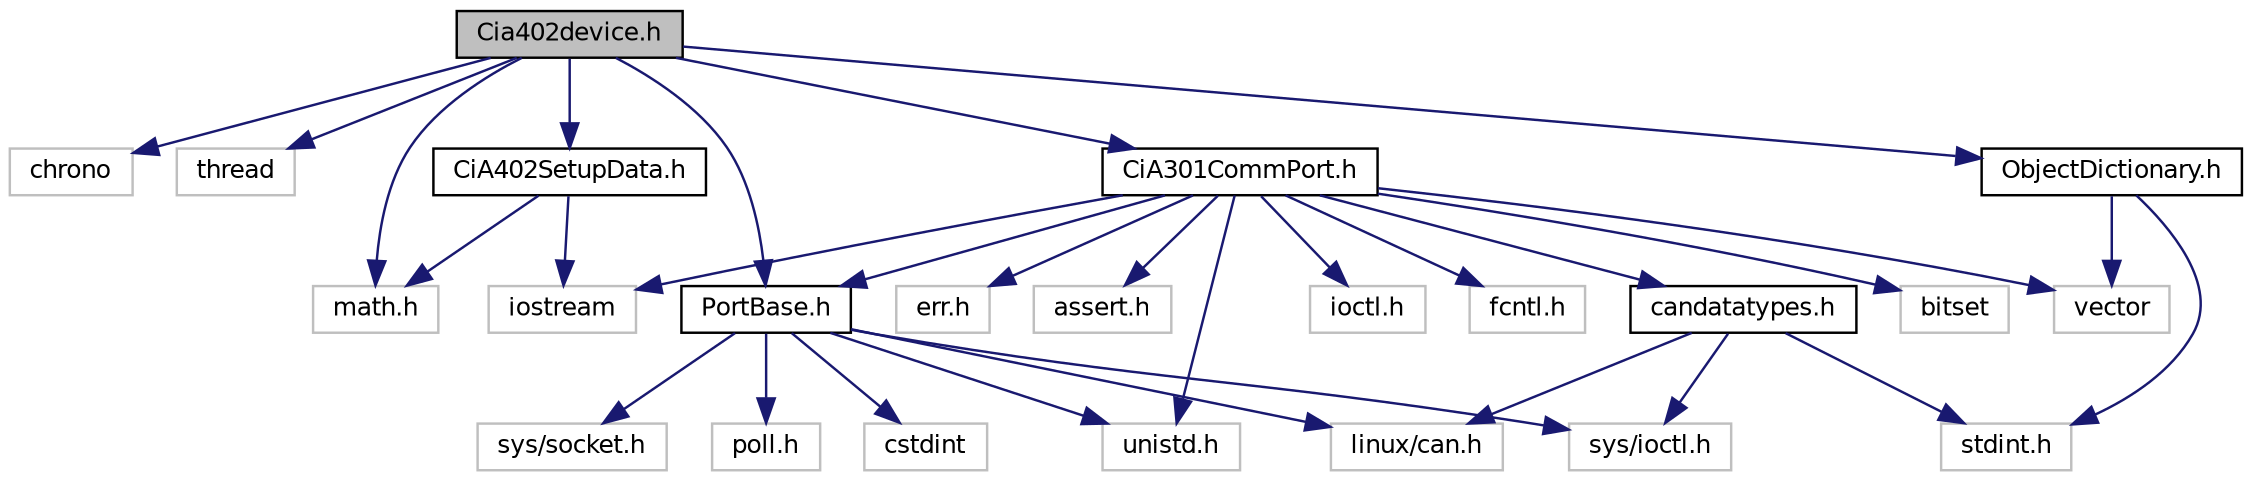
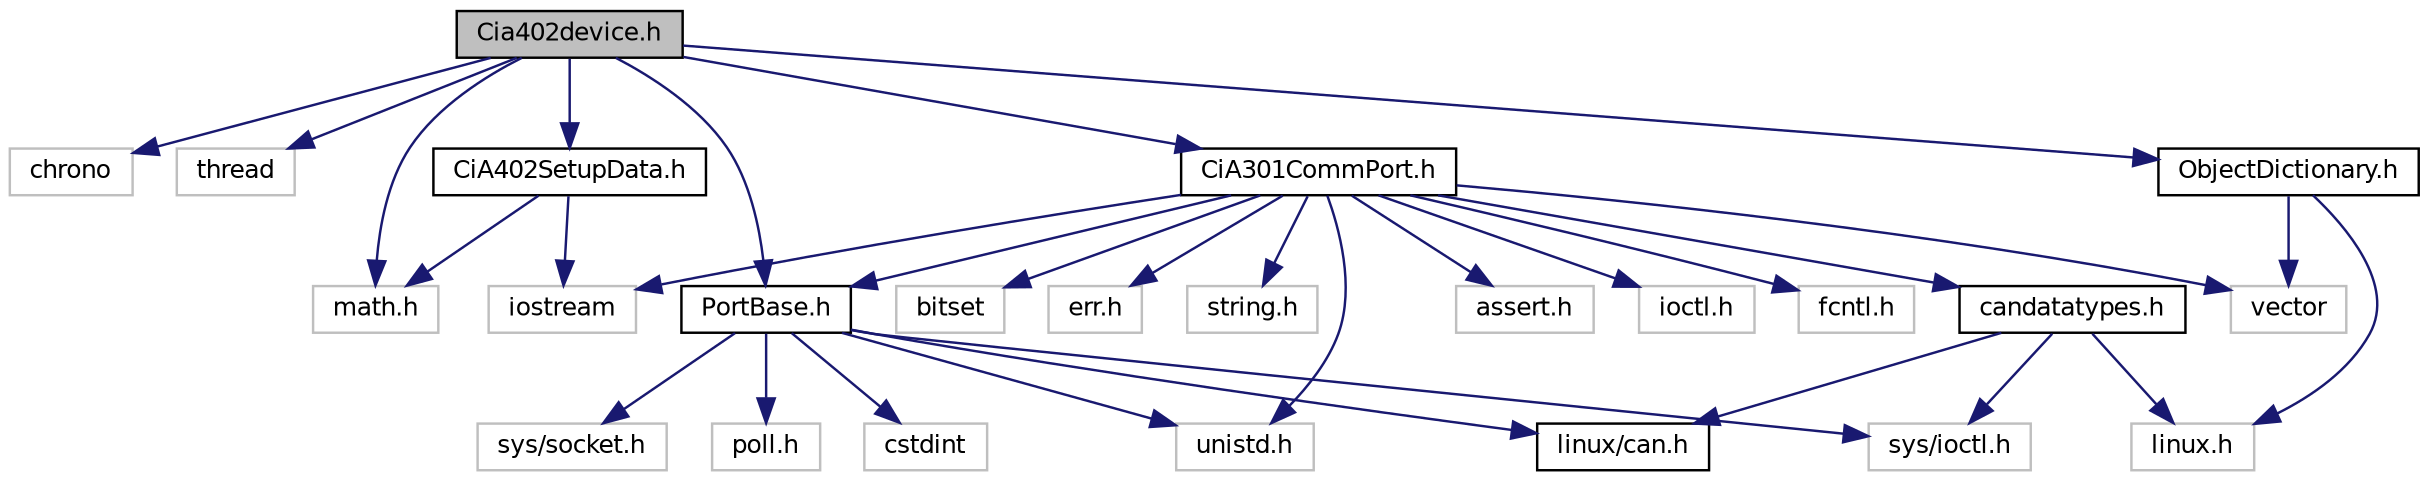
node "string.h": added
node "linux/can.h": color grey75 -> black
node "stdint.h": label "stdint.h" -> "linux.h"
